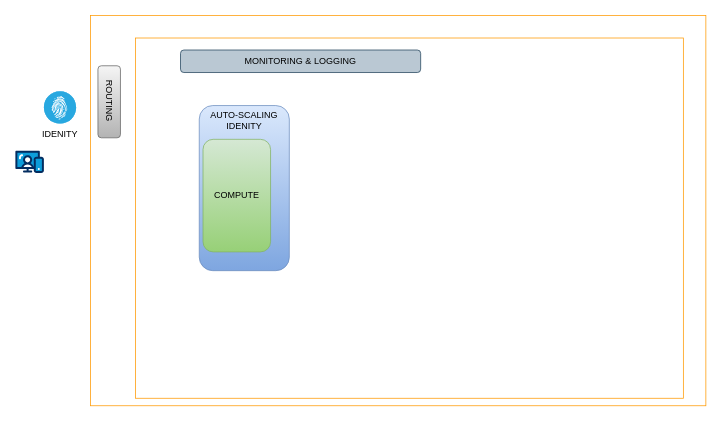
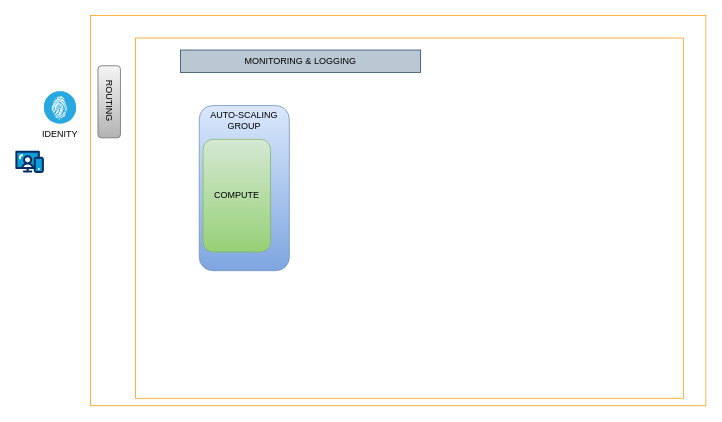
node "MONITORING & LOGGING": shape rounded rectangle -> rectangle
node "AUTO-SCALING IDENITY": label "AUTO-SCALING IDENITY" -> "AUTO-SCALING GROUP"
